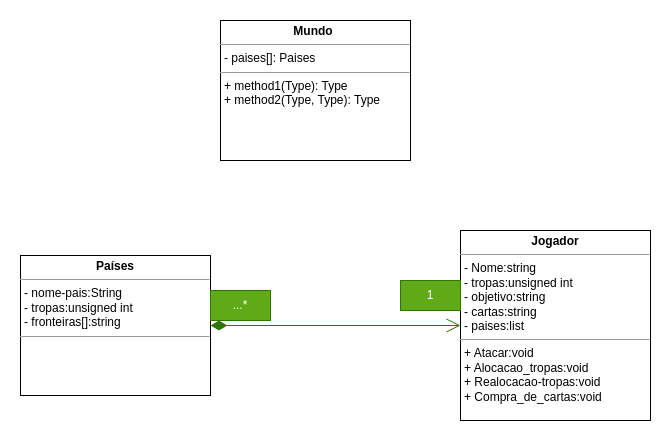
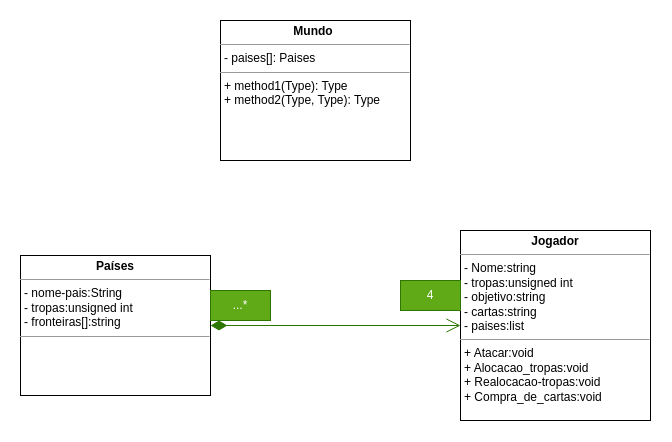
node "1": label "1" -> "4"
